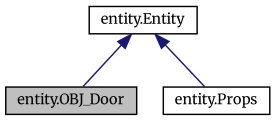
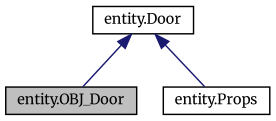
node "entity.Entity": label "entity.Entity" -> "entity.Door"
